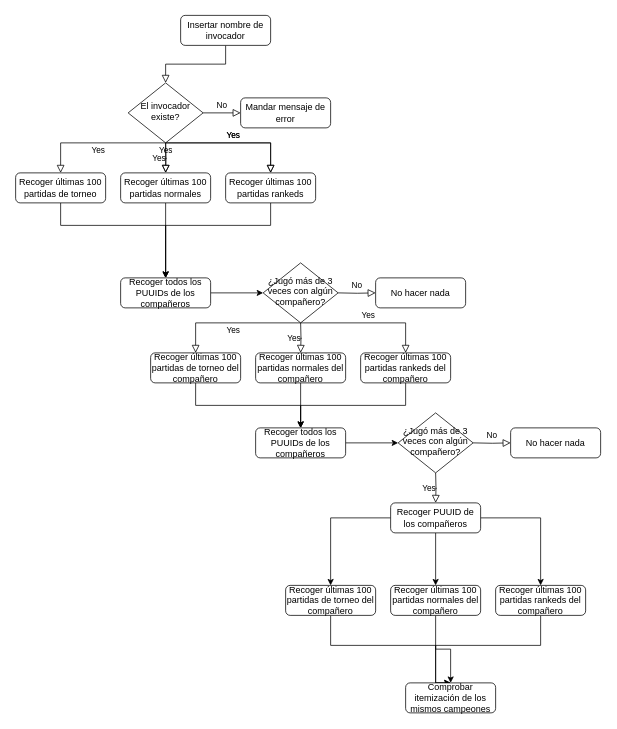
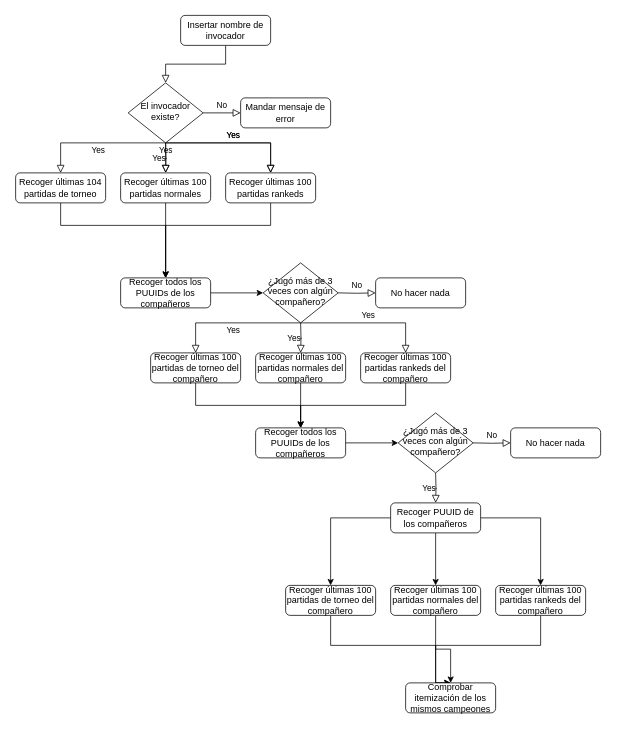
node "Recoger últimas 100 partidas de torneo": label "Recoger últimas 100 partidas de torneo" -> "Recoger últimas 104 partidas de torneo"
